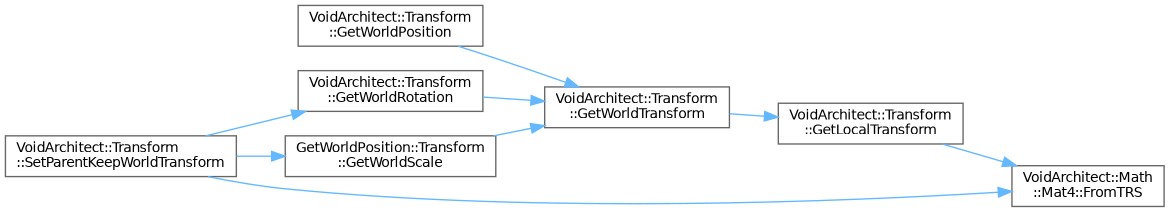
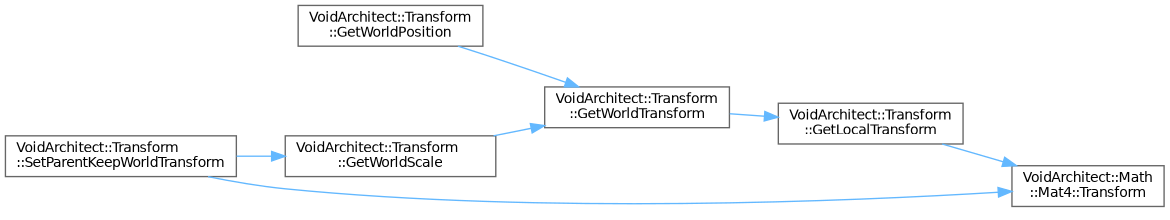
node "VoidArchitect::Transform ::GetWorldRotation": removed
node "GetWorldPosition::Transform ::GetWorldScale": label "GetWorldPosition::Transform ::GetWorldScale" -> "VoidArchitect::Transform ::GetWorldScale"
node "VoidArchitect::Math ::Mat4::FromTRS": label "VoidArchitect::Math ::Mat4::FromTRS" -> "VoidArchitect::Math ::Mat4::Transform"
